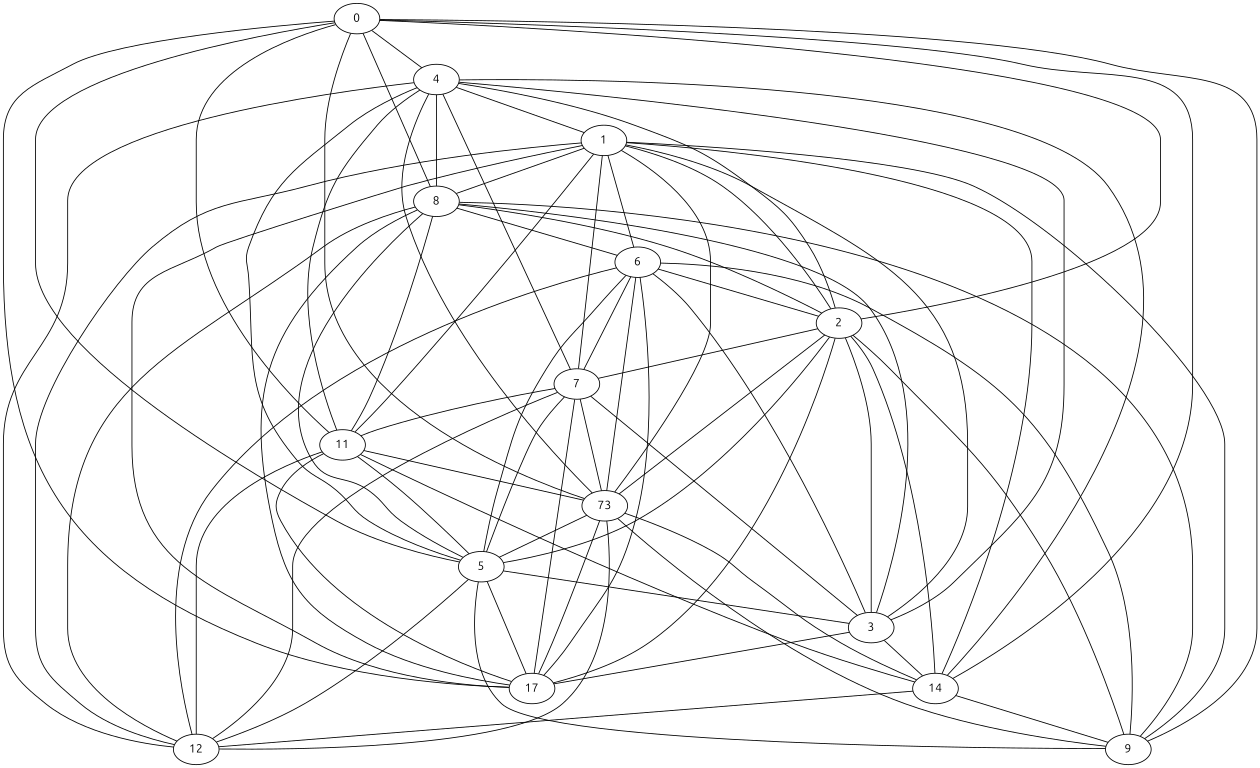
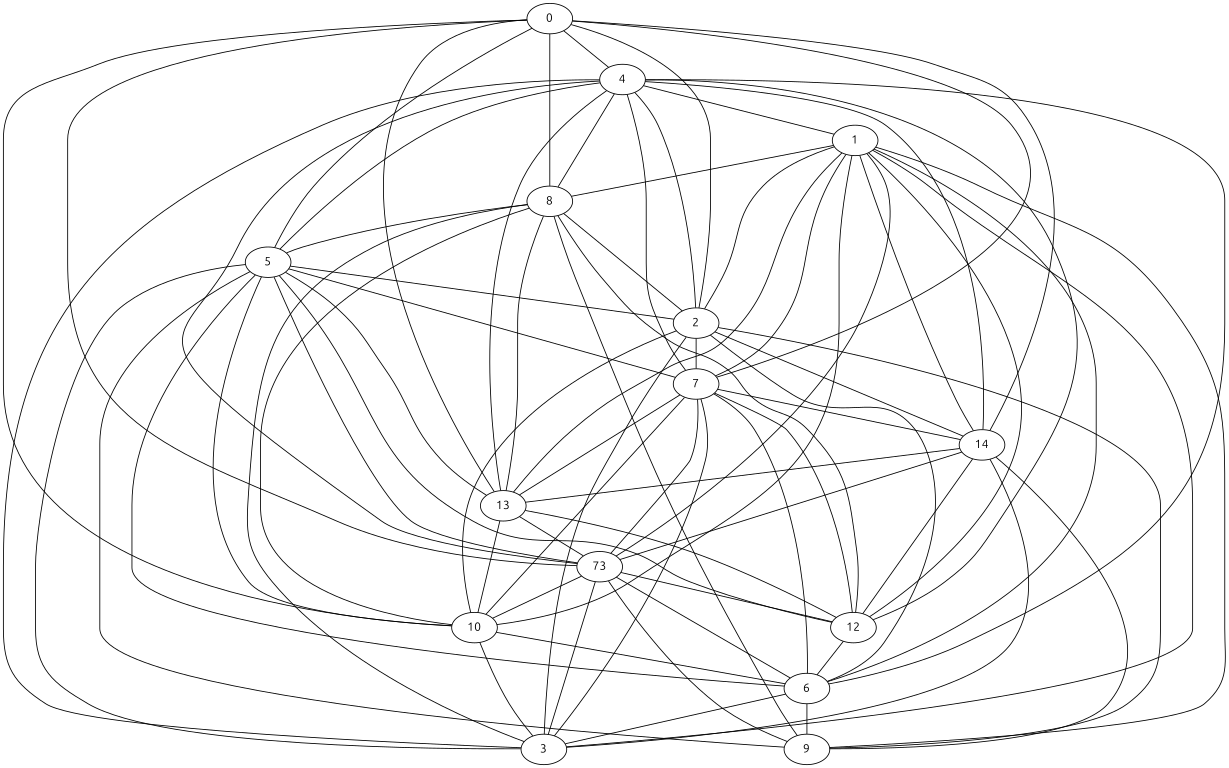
edge "0" -- "9": now "0" -- "7"
edge "8" -- "6": now "4" -- "6"
edge "2" -- "73": now "3" -- "73"
edge "7" -- "14": added
node "11": label "11" -> "13"
node "17": label "17" -> "10"
